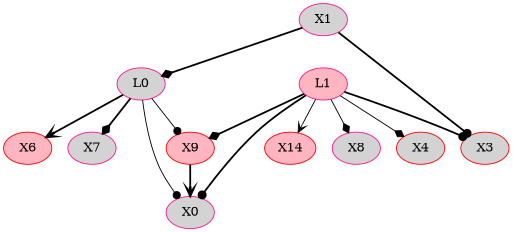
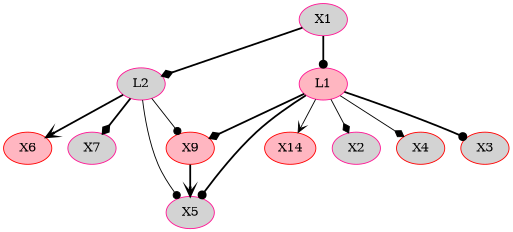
edge "X1" -> "X3": now "X1" -> "L1"
node "L0": label "L0" -> "L2"
node "X8": label "X8" -> "X2"
node "X0": label "X0" -> "X5"
